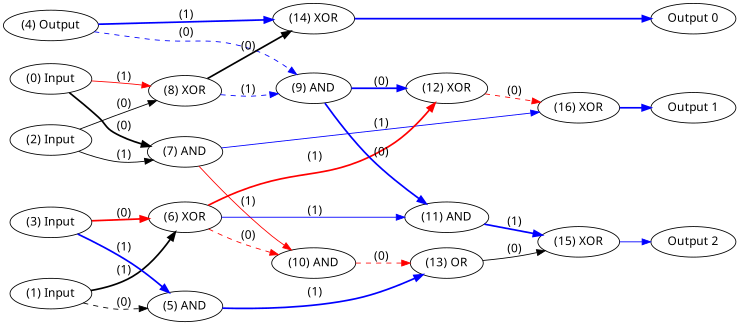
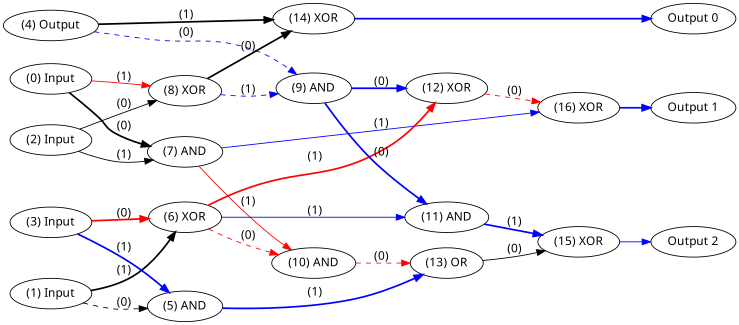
edge "(4) Output" -> "(14) XOR": color blue -> black
